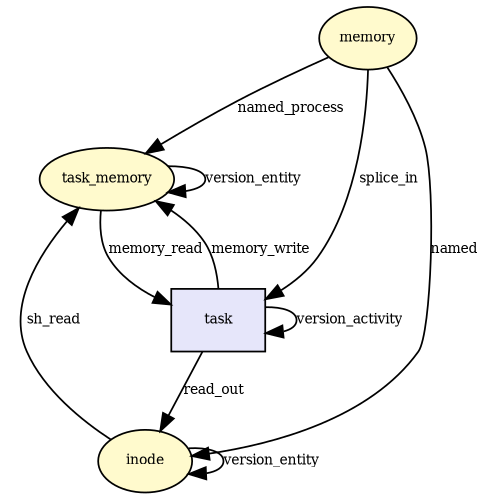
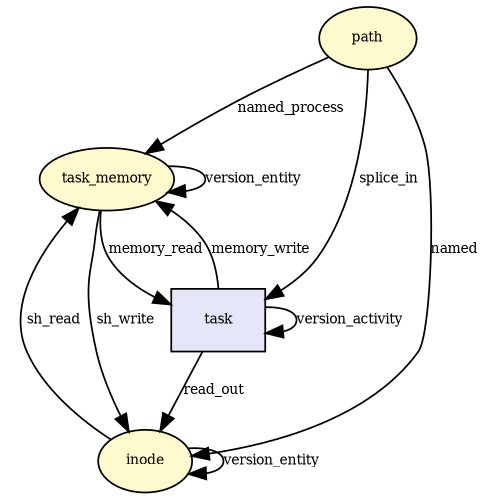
node "memory": label "memory" -> "path"
edge "task_memory" -> "inode": added, label "sh_write"
